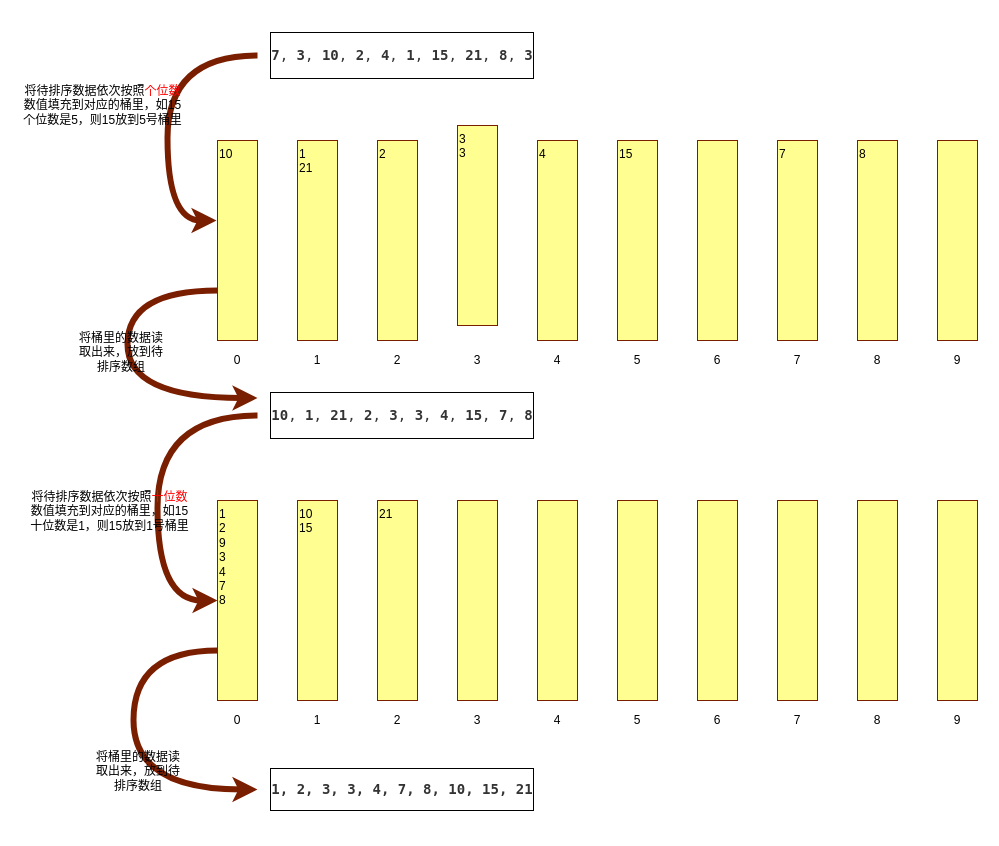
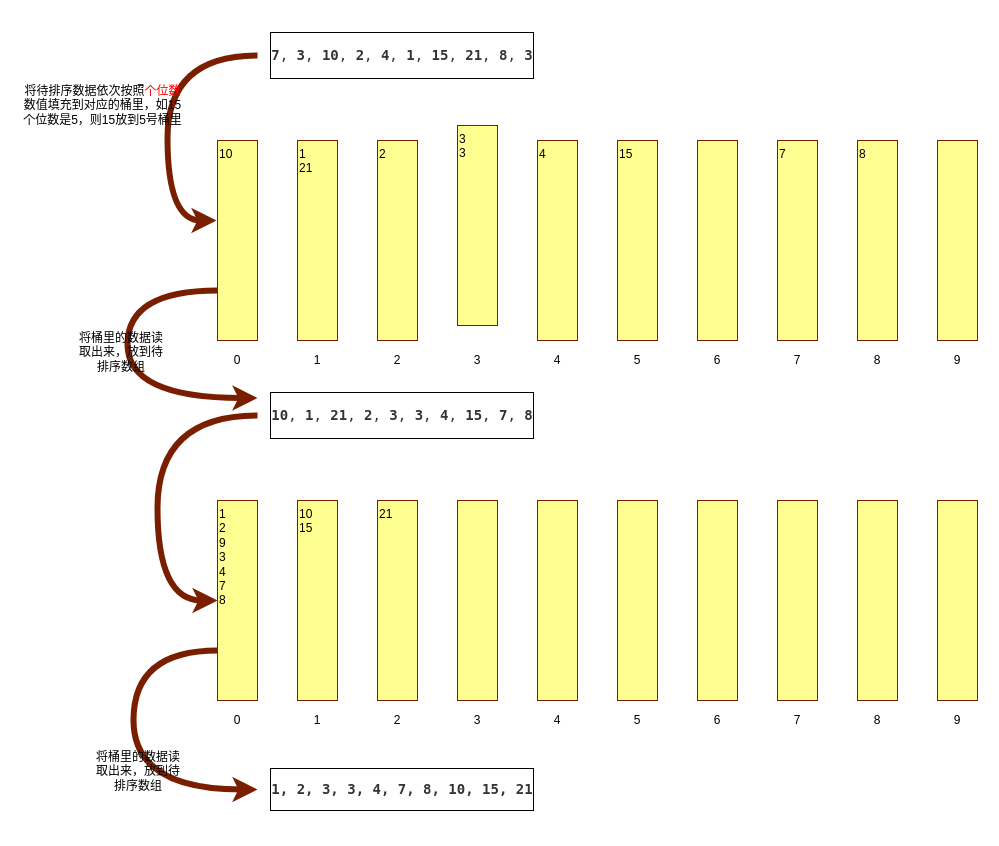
node "将待排序数据依次按照十位数数值填充到对应的桶里，如15十位数是1，则15放到1号桶里": removed
